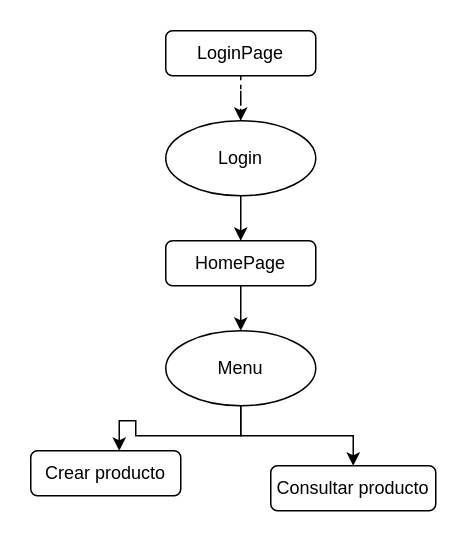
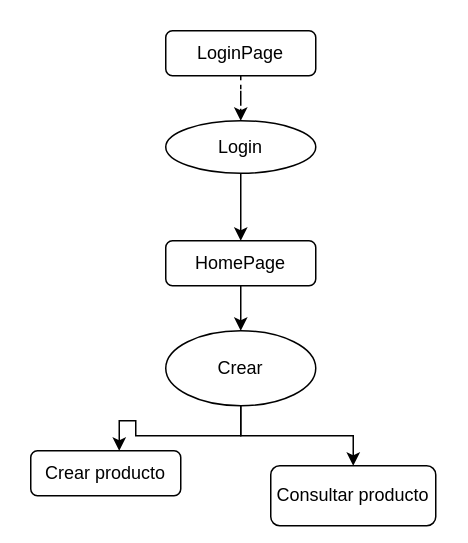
node "Login": size 150x75 -> 150x53
node "Menu": label "Menu" -> "Crear"
node "Consultar producto": size 165x45 -> 165x60
